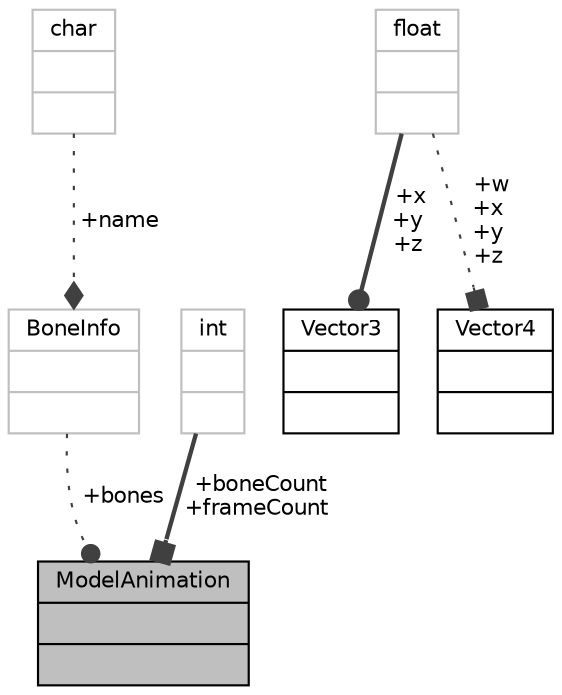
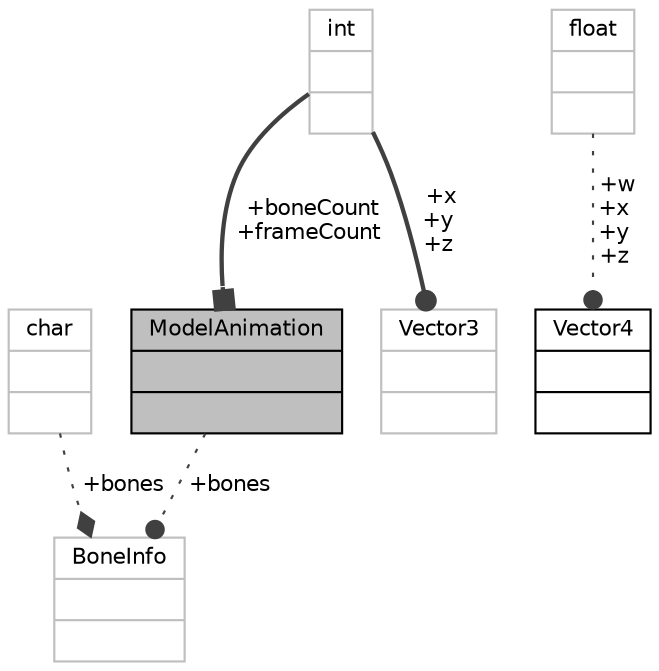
edge "float" -> "Vector4": arrowhead box -> dot
edge "float" -> "Vector3": now "int" -> "Vector3"
edge "char" -> "BoneInfo": label " +name" -> " +bones"
node "Vector3": color black -> grey75
edge "BoneInfo" -> "ModelAnimation": reversed
